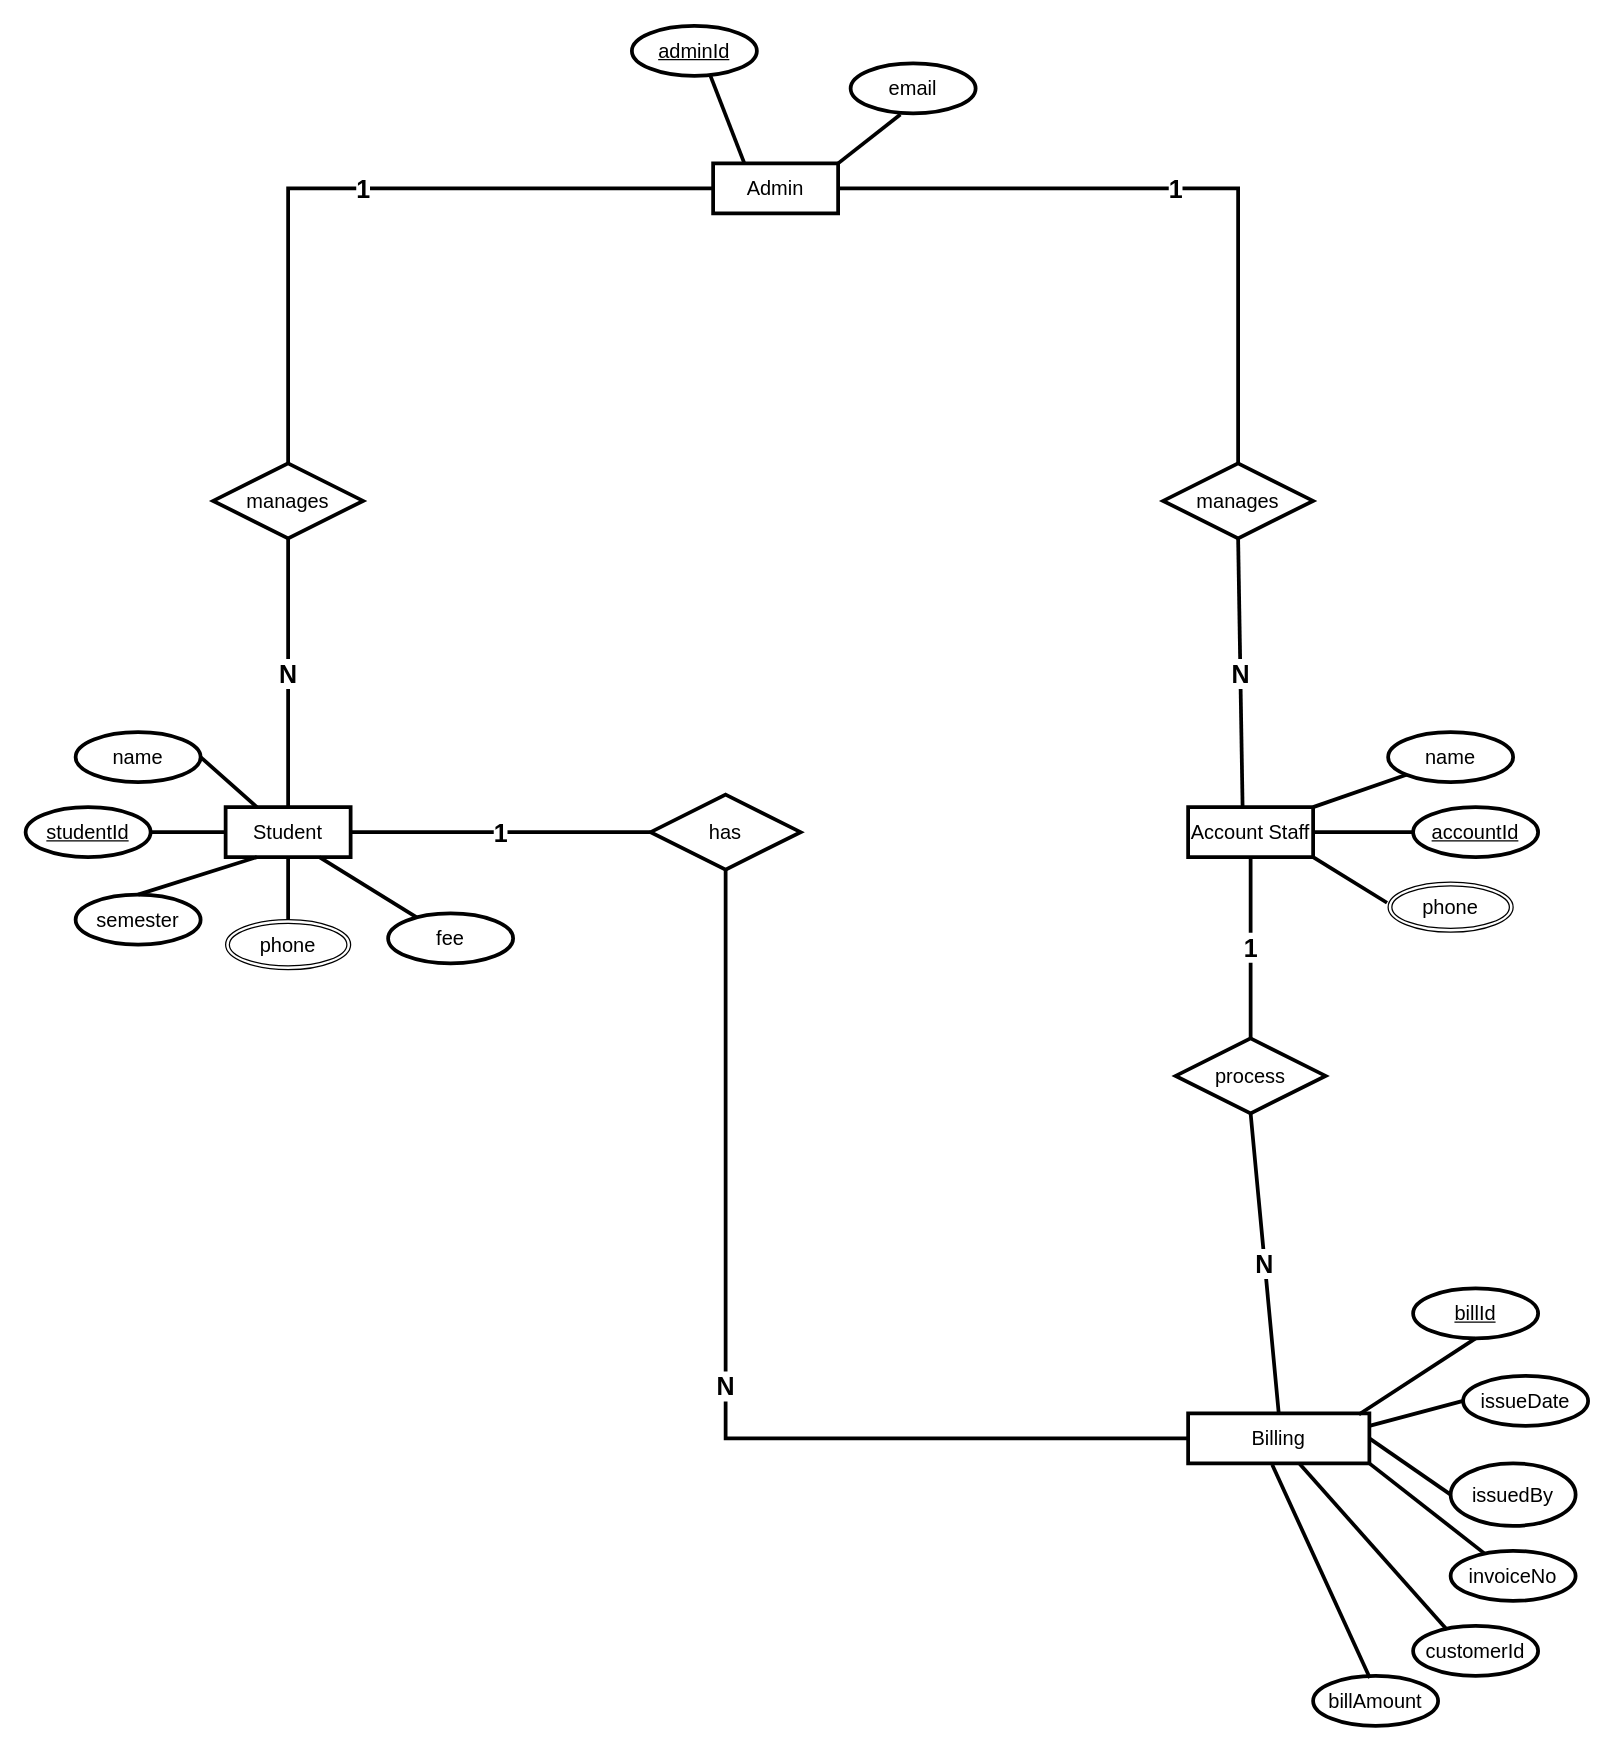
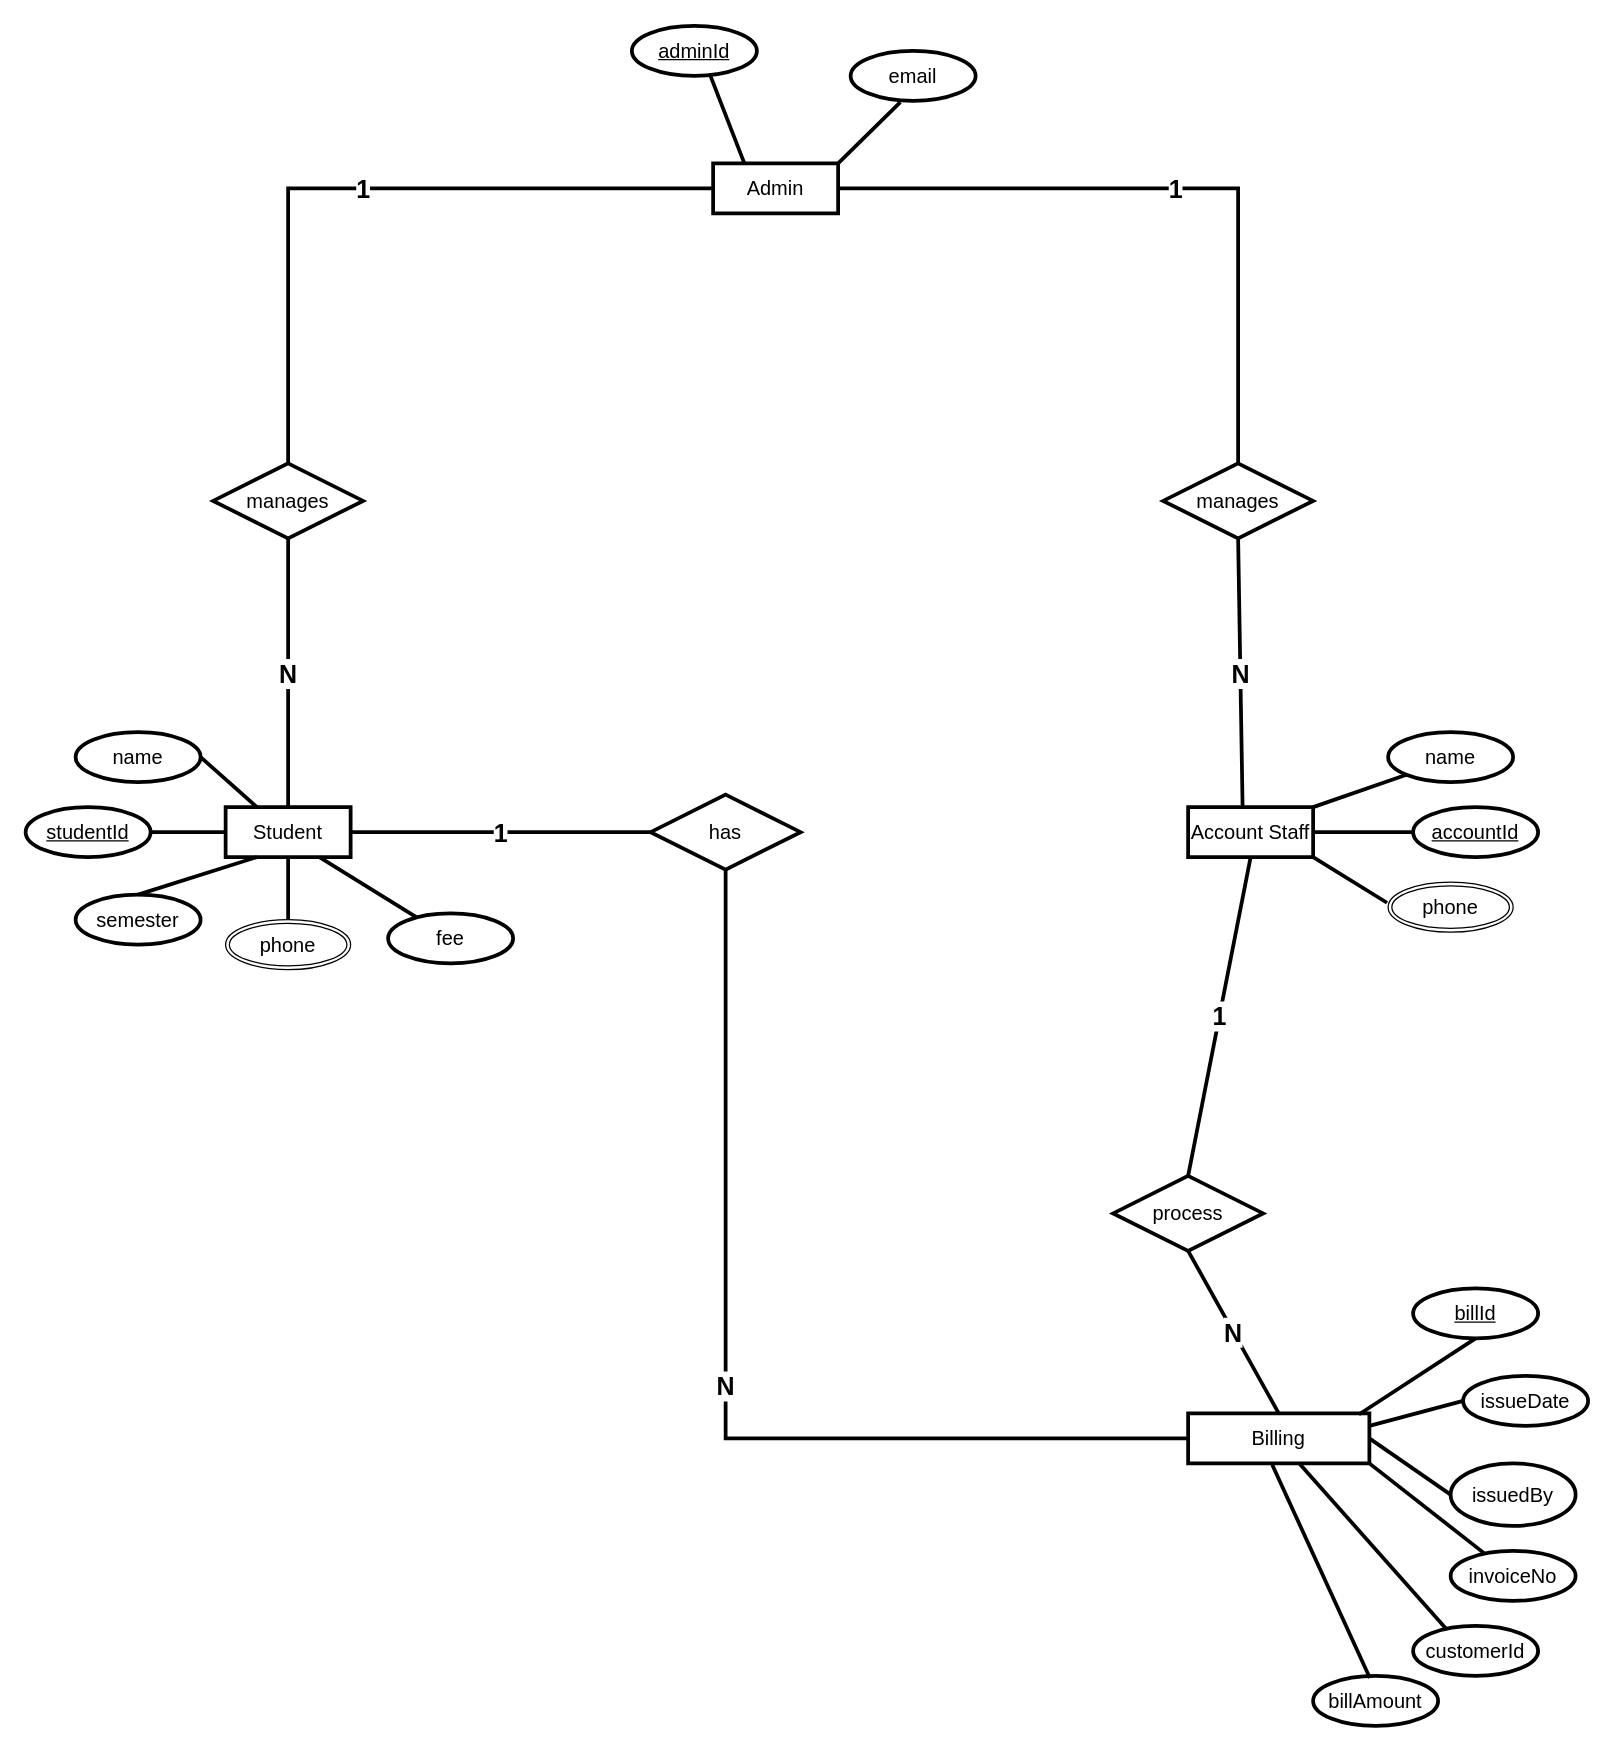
node "email": moved (913, 88) -> (913, 76)
node "process": moved (1251, 1076) -> (1188, 1213)
